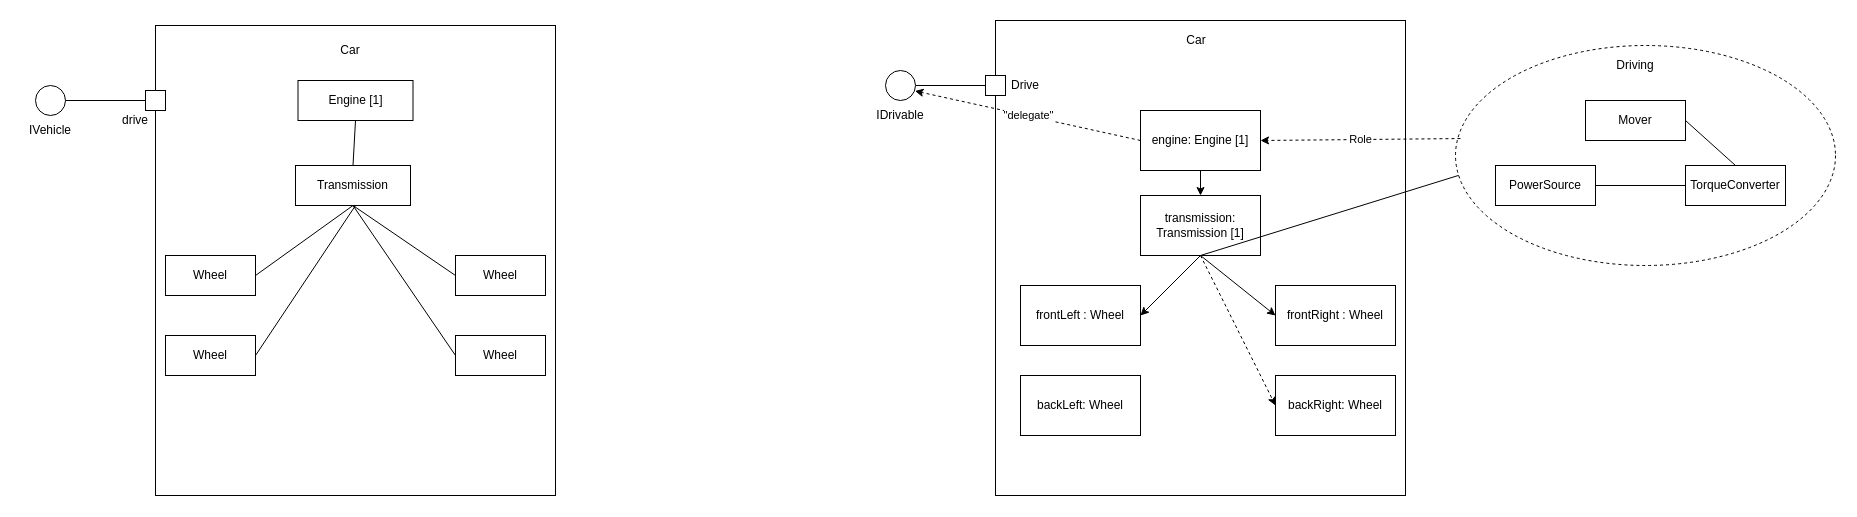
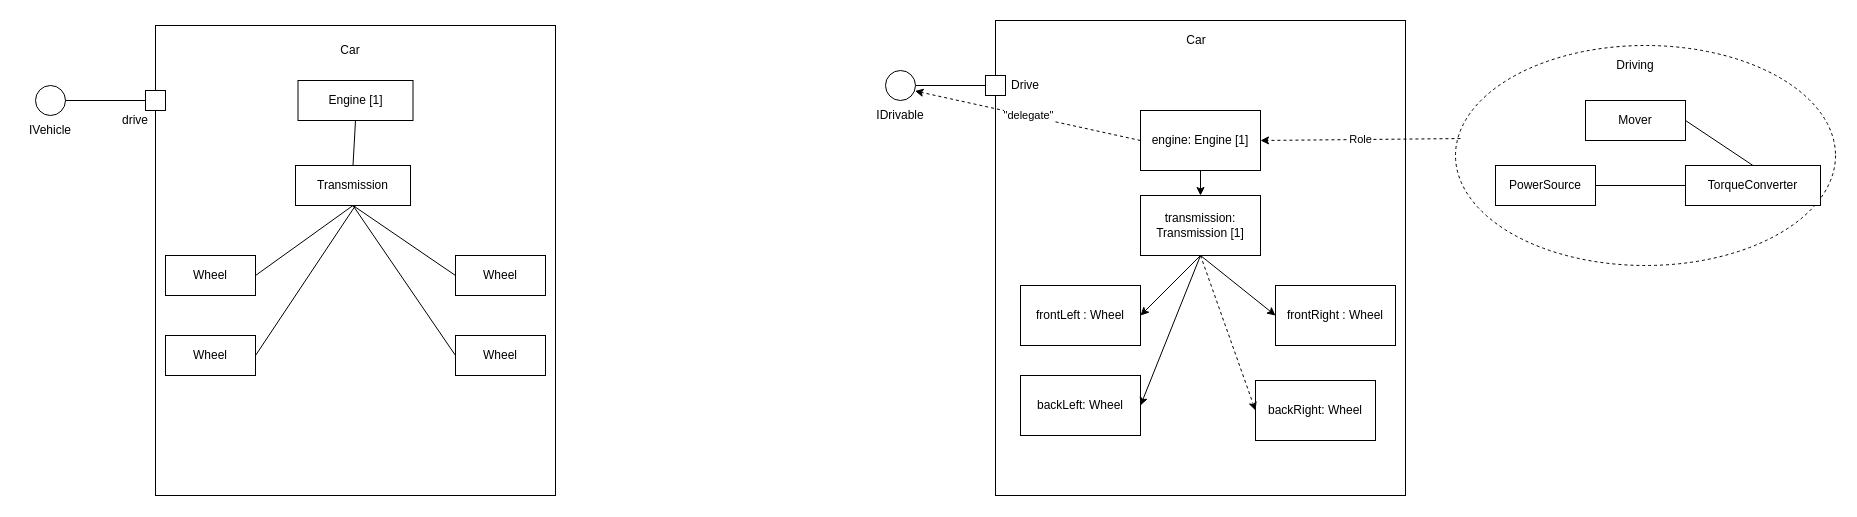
node "TorqueConverter": size 100x40 -> 135x40
edge "transmission: Transmission [1]" -> "Mover": now "transmission: Transmission [1]" -> "backLeft: Wheel"
node "backRight: Wheel": moved (1336, 406) -> (1316, 411)
